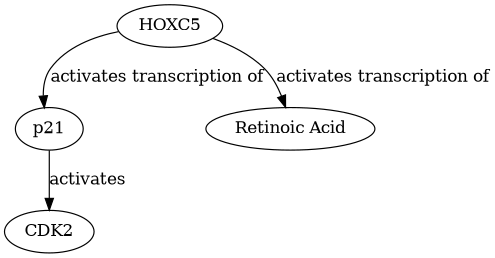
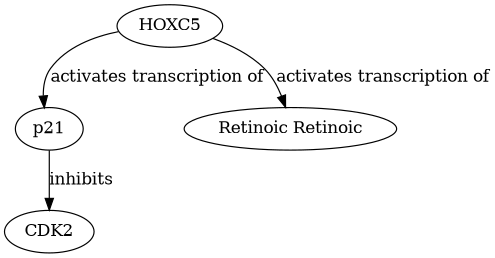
node "Retinoic Acid": label "Retinoic Acid" -> "Retinoic Retinoic"
edge "p21" -> "CDK2": label "activates" -> "inhibits"
